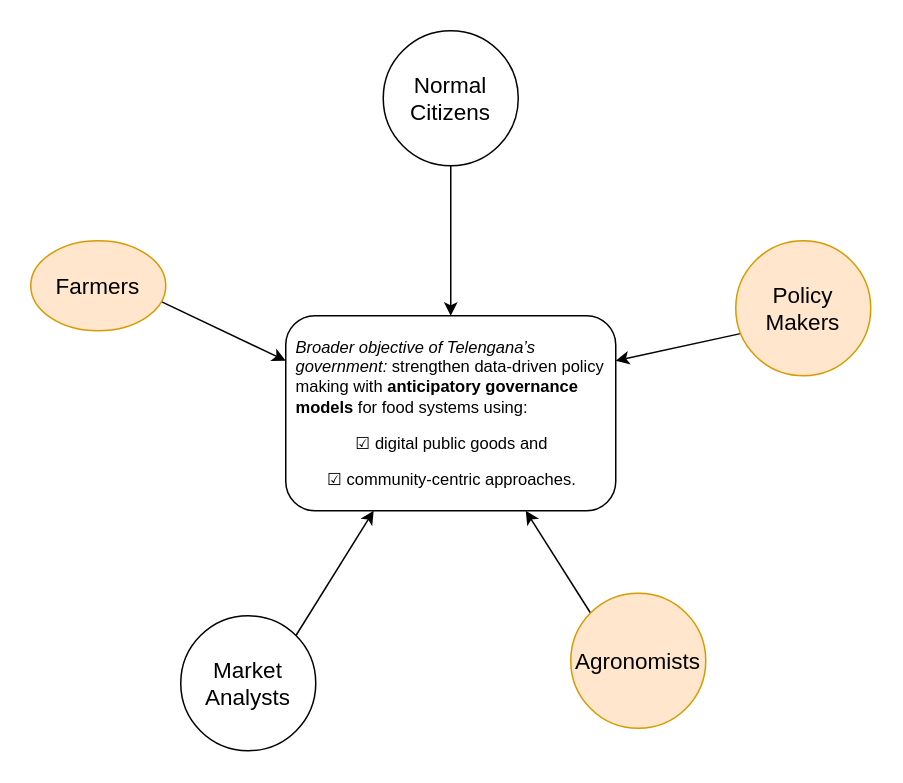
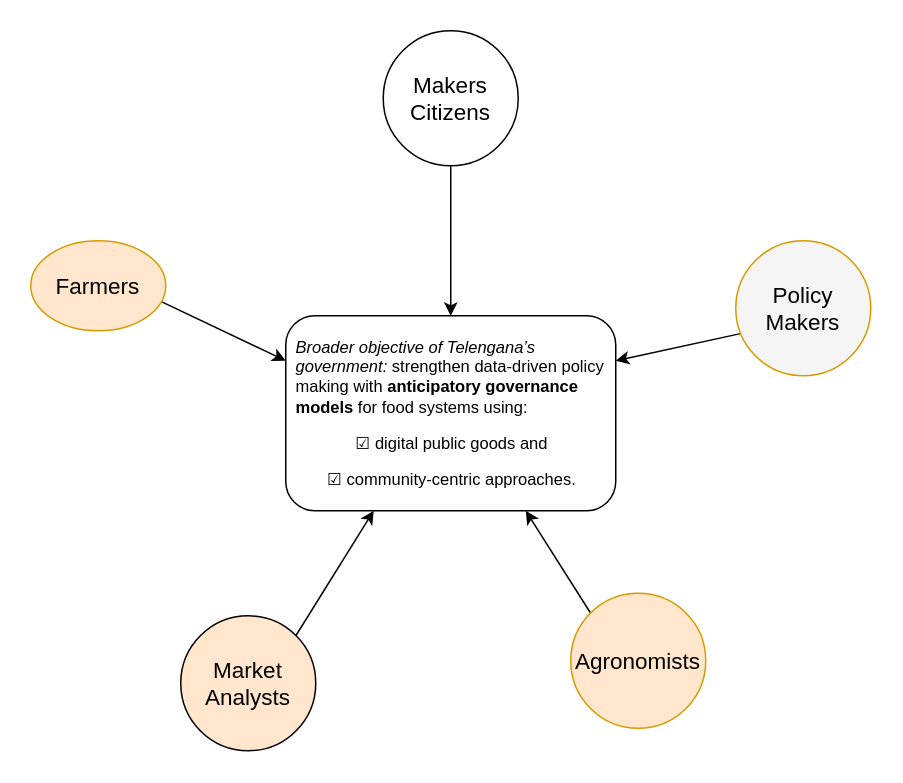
node "Normal Citizens": label "Normal Citizens" -> "Makers Citizens"
node "Policy Makers": fillcolor #ffe6cc -> #f5f5f5
node "Market Analysts": fillcolor #ffffff -> #ffe6cc
